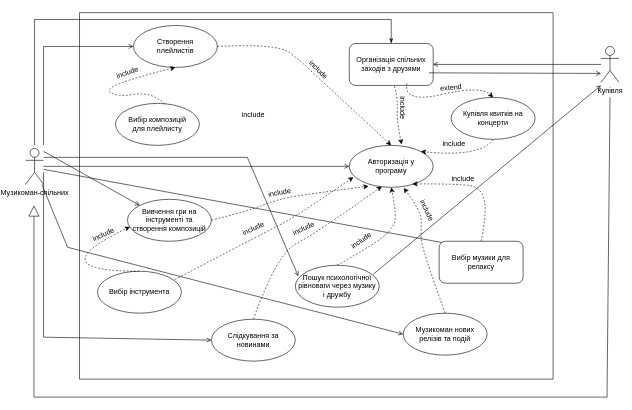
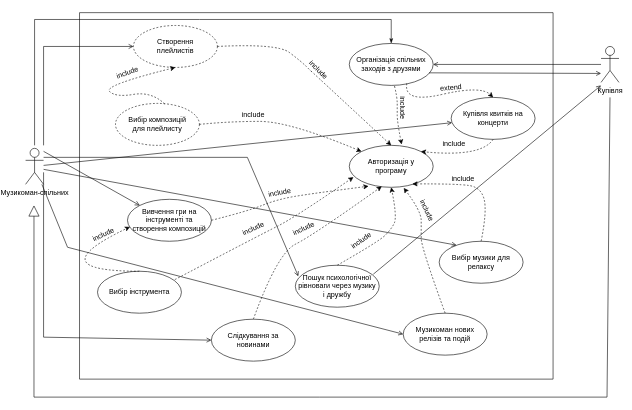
node "Створення плейлистів": style solid -> dashed
node "Організація спільних заходів з друзями": shape rounded rectangle -> ellipse
node "Вибір композицій для плейлисту": style solid -> dashed
edge "Вибір композицій для плейлисту" -> "Авторизація у програму": added
edge "Музикоман-спільних" -> "Авторизація у програму": now "Музикоман-спільних" -> "Купівля квитків на концерти"
node "Вибір музики для релаксу": shape rounded rectangle -> ellipse
